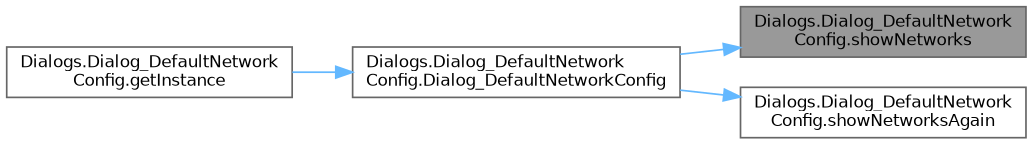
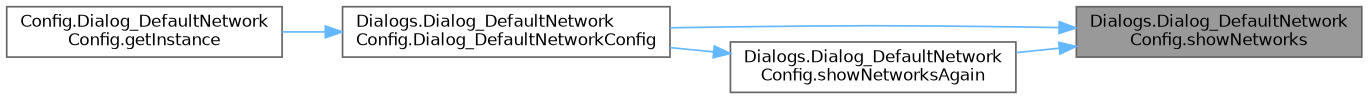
edge "Dialogs.Dialog_DefaultNetwork Config.showNetworksAgain" -> "Dialogs.Dialog_DefaultNetwork Config.showNetworks": added
node "Dialogs.Dialog_DefaultNetwork Config.getInstance": label "Dialogs.Dialog_DefaultNetwork Config.getInstance" -> "Config.Dialog_DefaultNetwork Config.getInstance"
